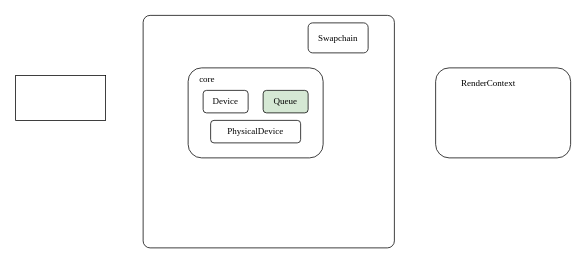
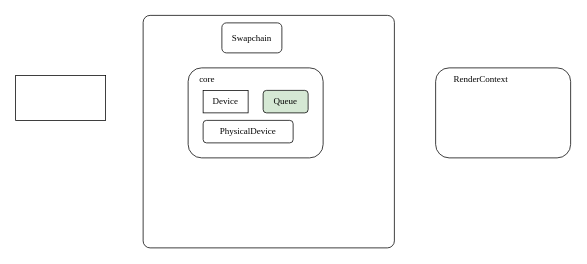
node "Swapchain": moved (338, 38) -> (252, 38)
node "RenderContext": moved (488, 83) -> (480, 79)
node "Device": shape rounded rectangle -> rectangle
node "PhysicalDevice": moved (255, 132) -> (248, 132)
